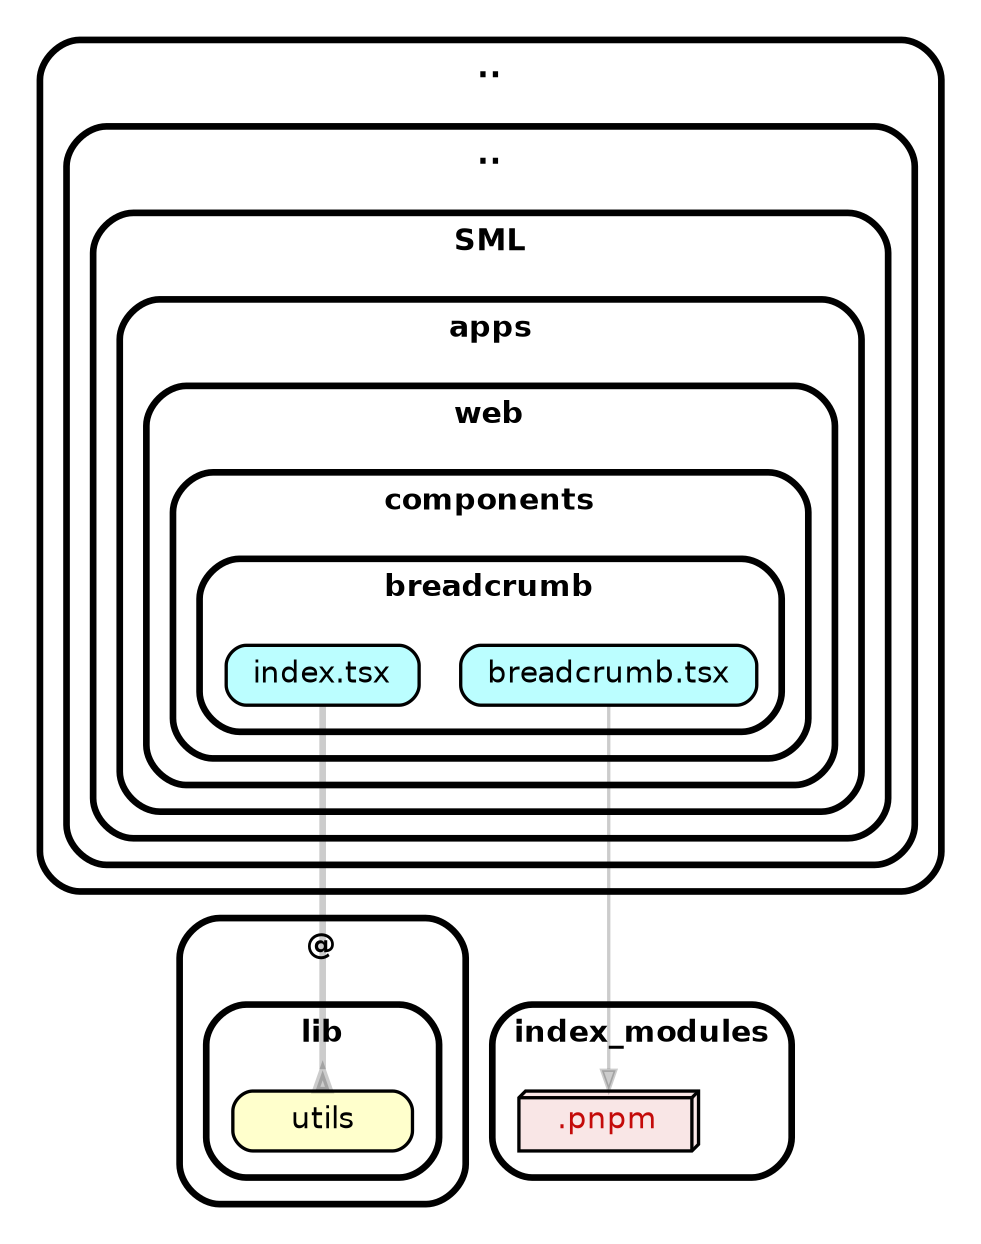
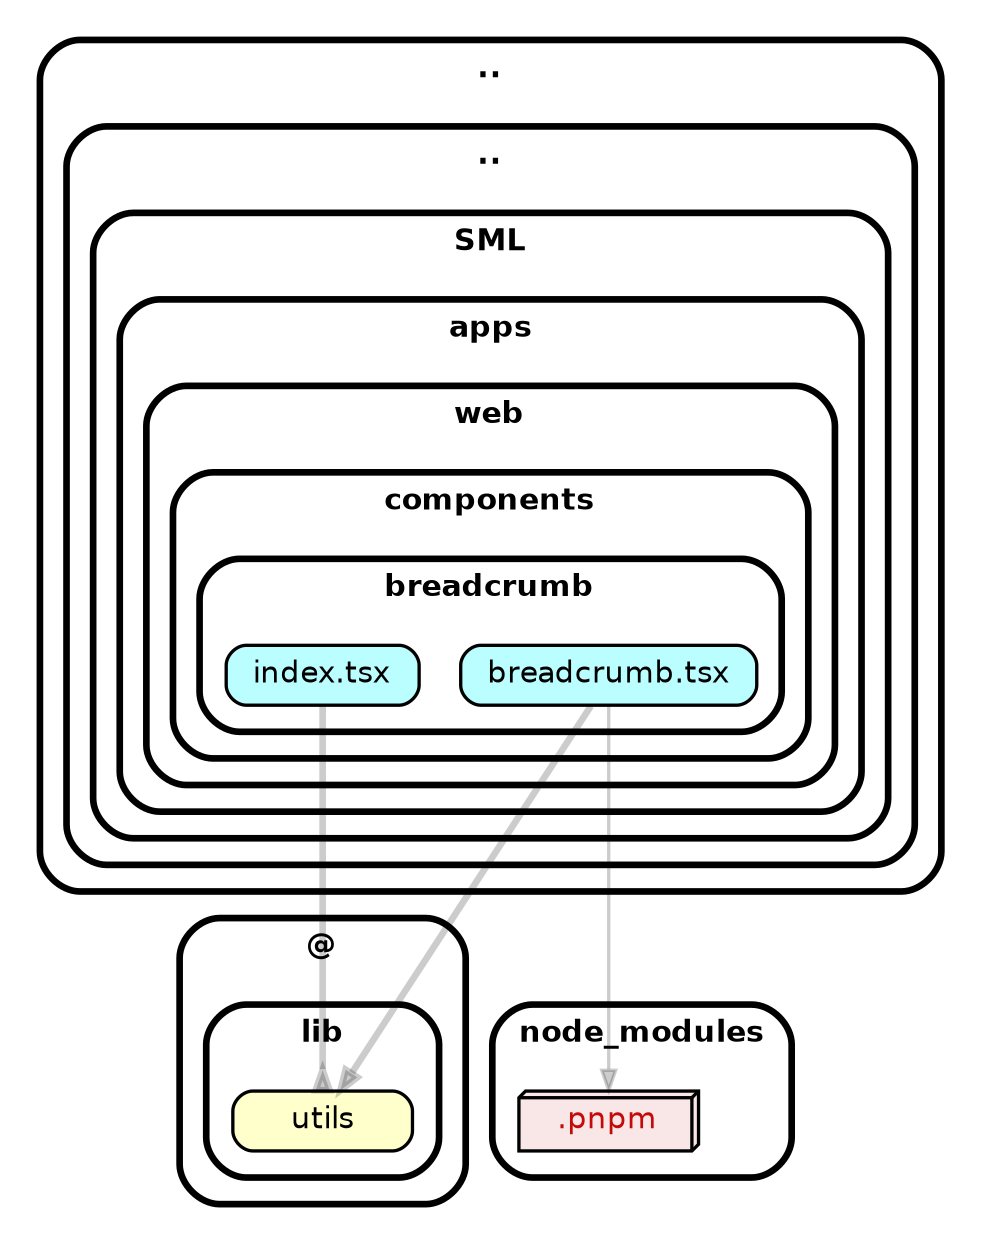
edge "breadcrumb.tsx" -> "utils": added
cluster "index_modules": label "index_modules" -> "node_modules"
